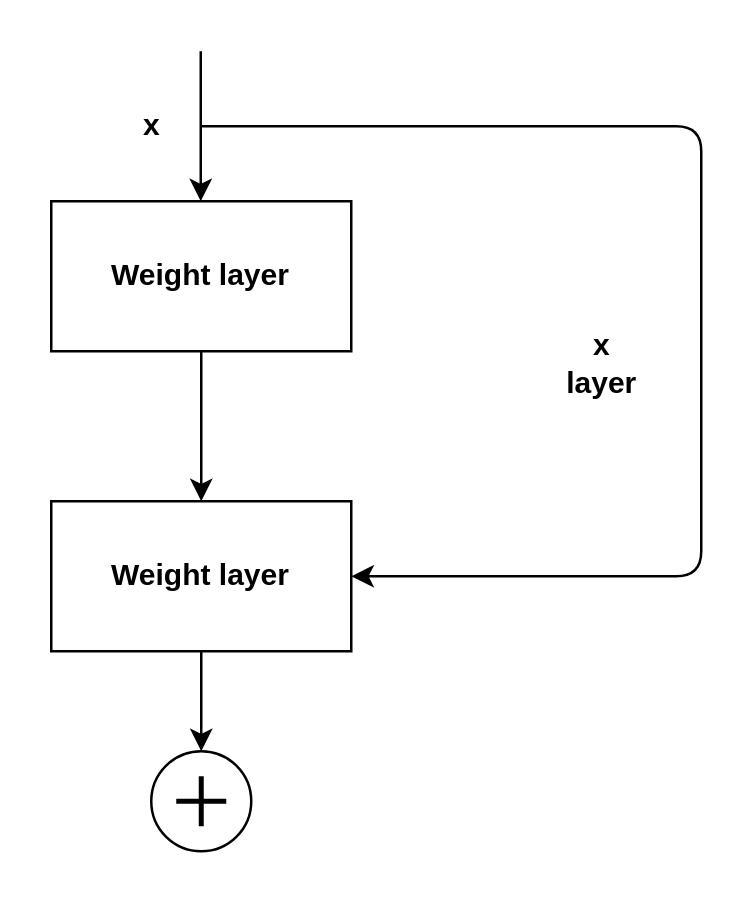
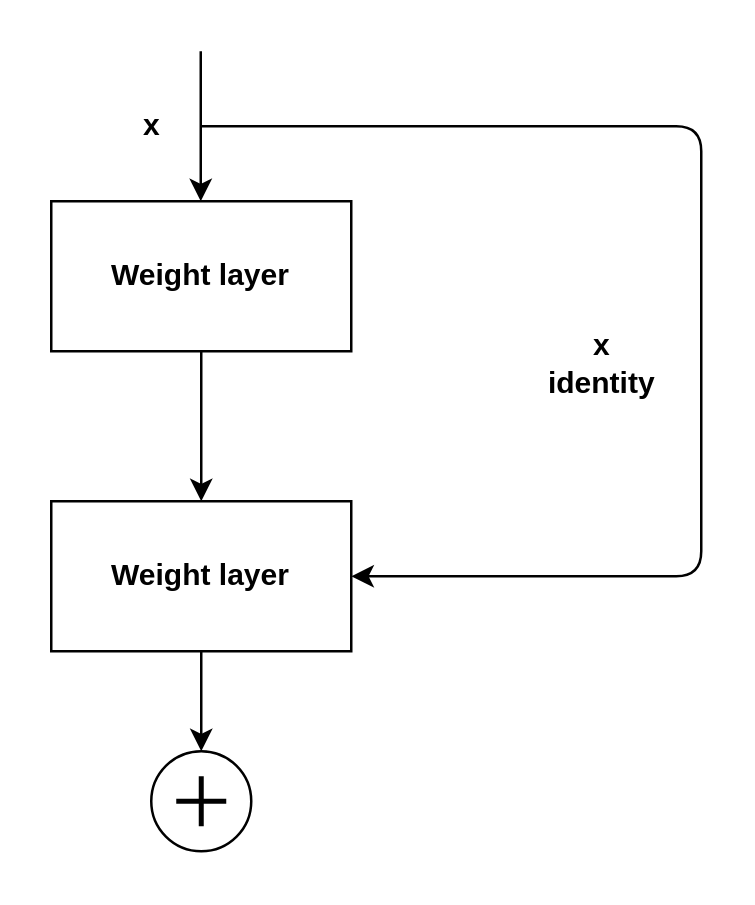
node "x layer": label "x layer" -> "x identity"
